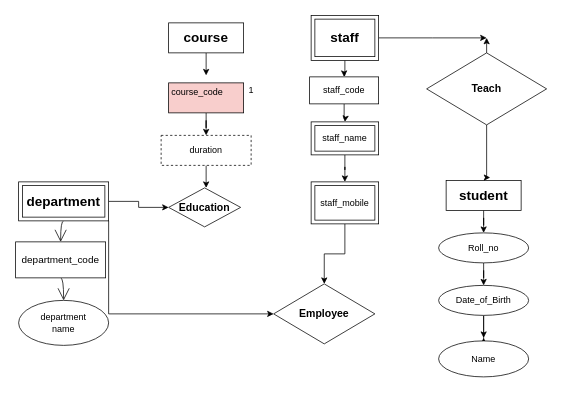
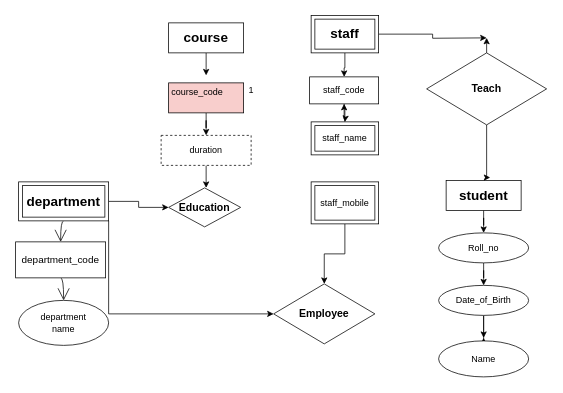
node "staff": size 68x45 -> 68x38
edge "staff_name" -> "staff_mobile": now "staff_name" -> "staff_code"
